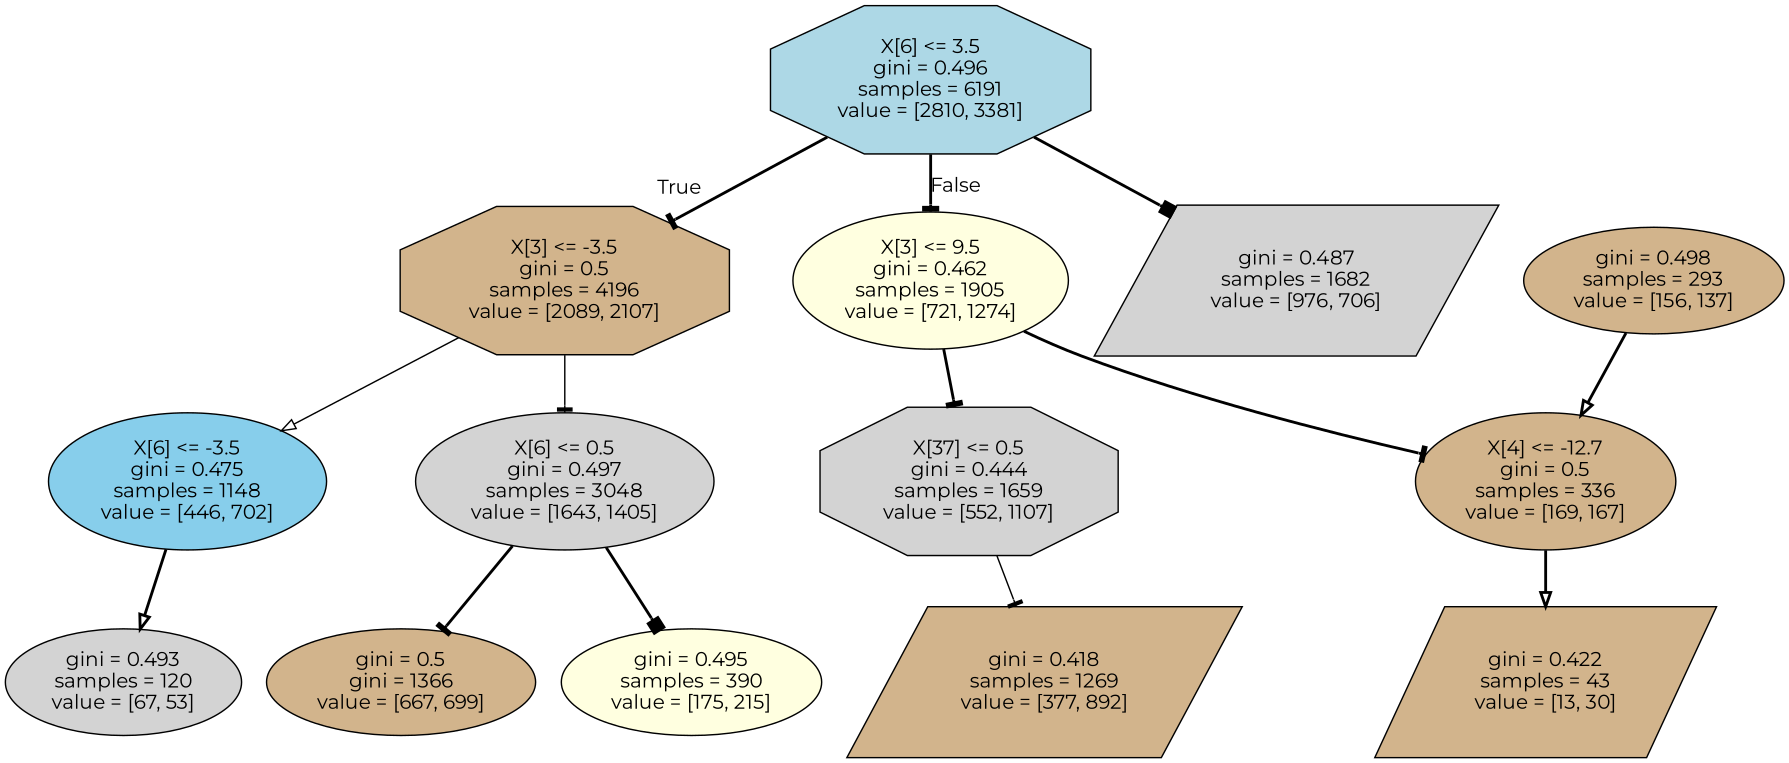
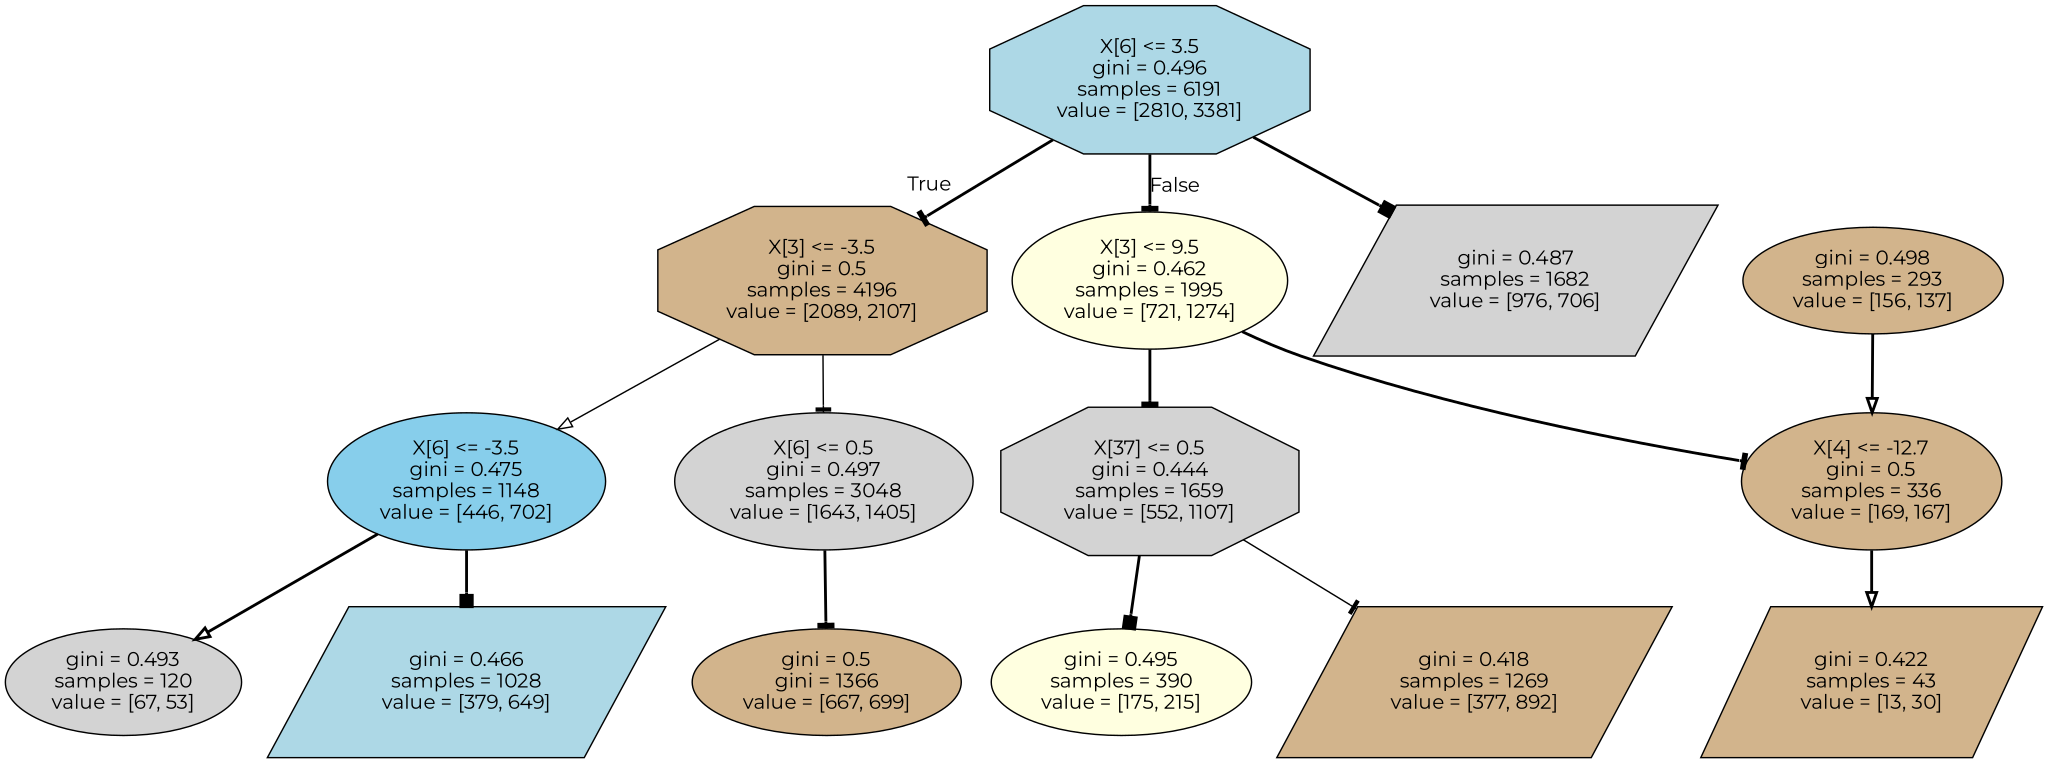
node "X[3] <= 9.5 gini = 0.462 samples = 1905 value = [721, 1274]": label "X[3] <= 9.5 gini = 0.462 samples = 1905 value = [721, 1274]" -> "X[3] <= 9.5 gini = 0.462 samples = 1995 value = [721, 1274]"
edge "X[6] <= 0.5 gini = 0.497 samples = 3048 value = [1643, 1405]" -> "gini = 0.495 samples = 390 value = [175, 215]": now "X[37] <= 0.5 gini = 0.444 samples = 1659 value = [552, 1107]" -> "gini = 0.495 samples = 390 value = [175, 215]"
node "gini = 0.466 samples = 1028 value = [379, 649]": added
